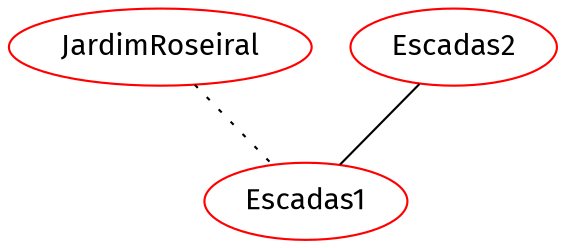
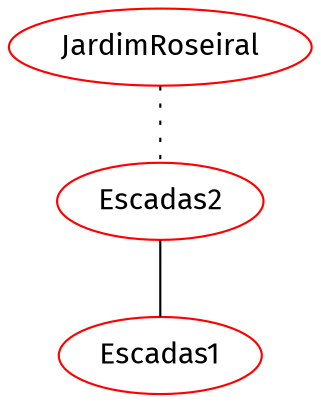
edge "JardimRoseiral" -- "Escadas1": now "JardimRoseiral" -- "Escadas2"
